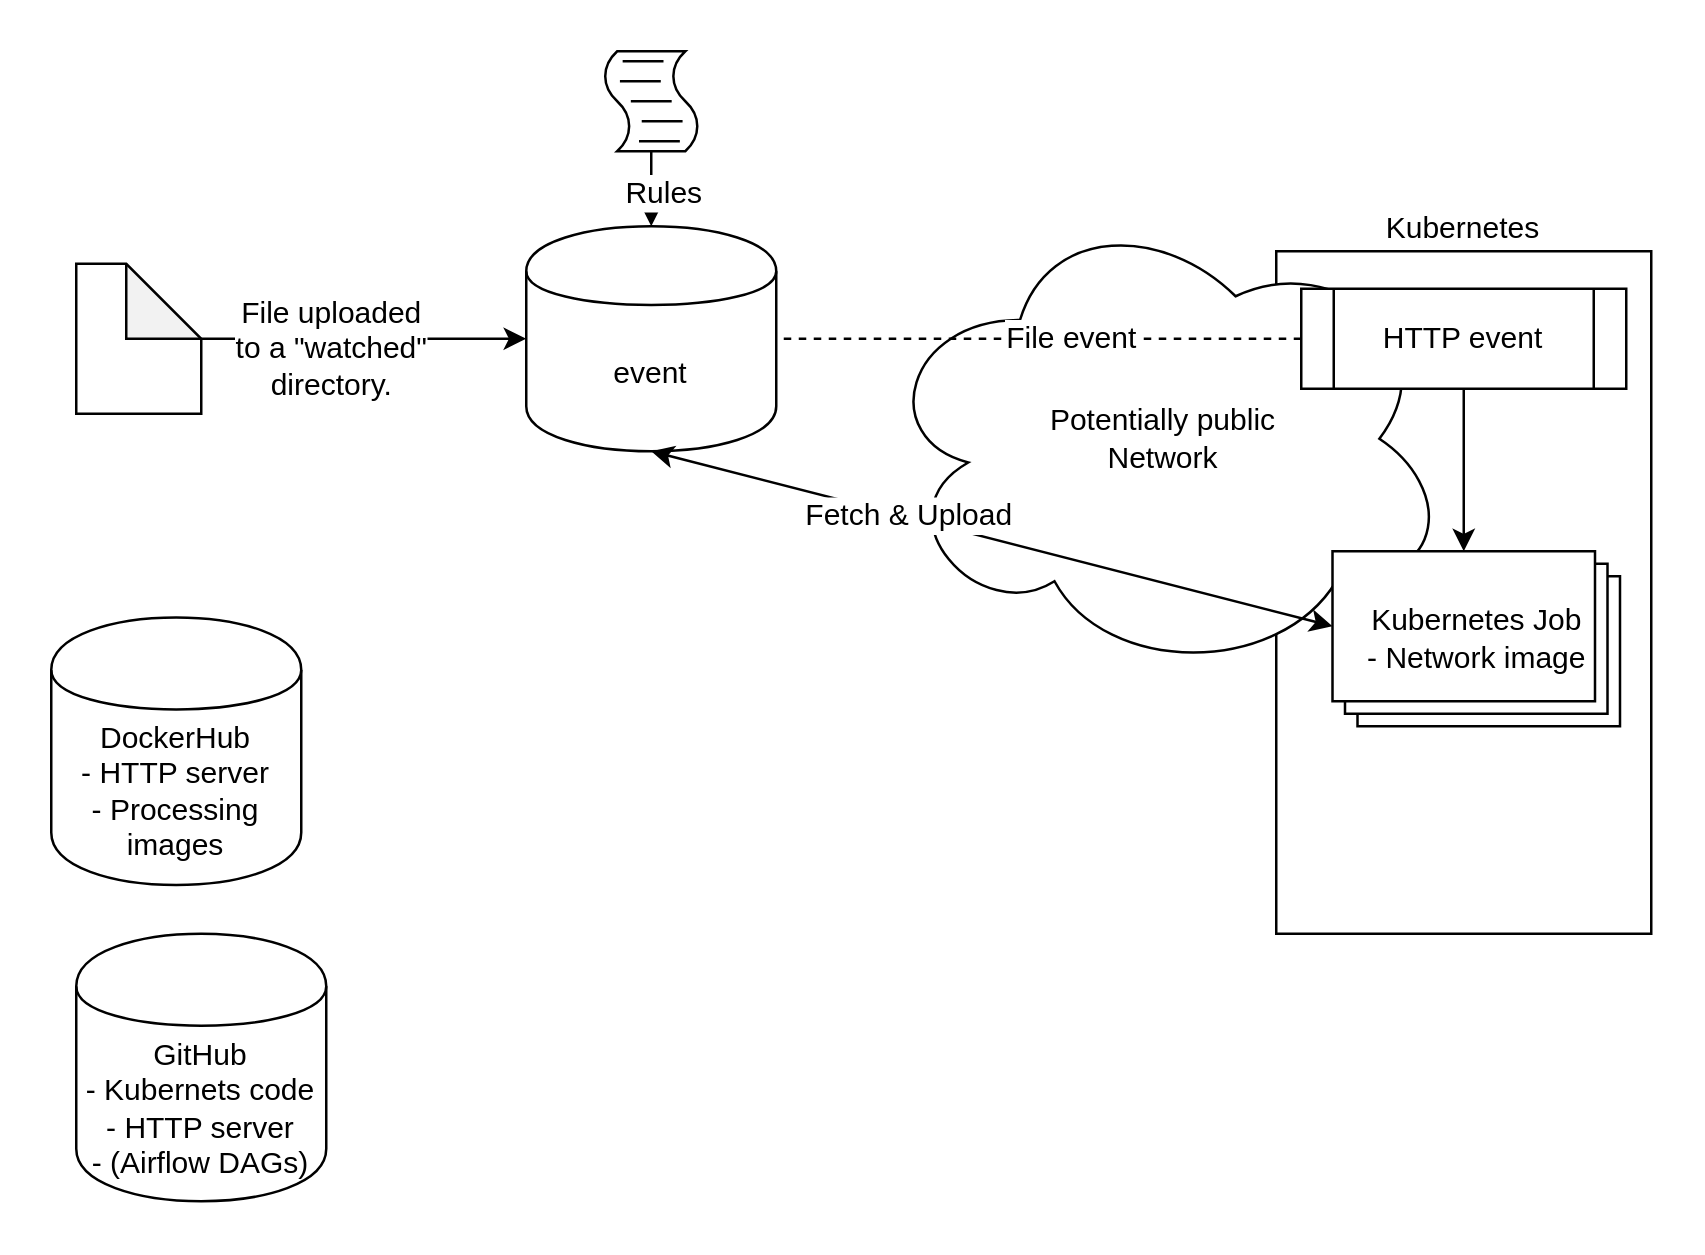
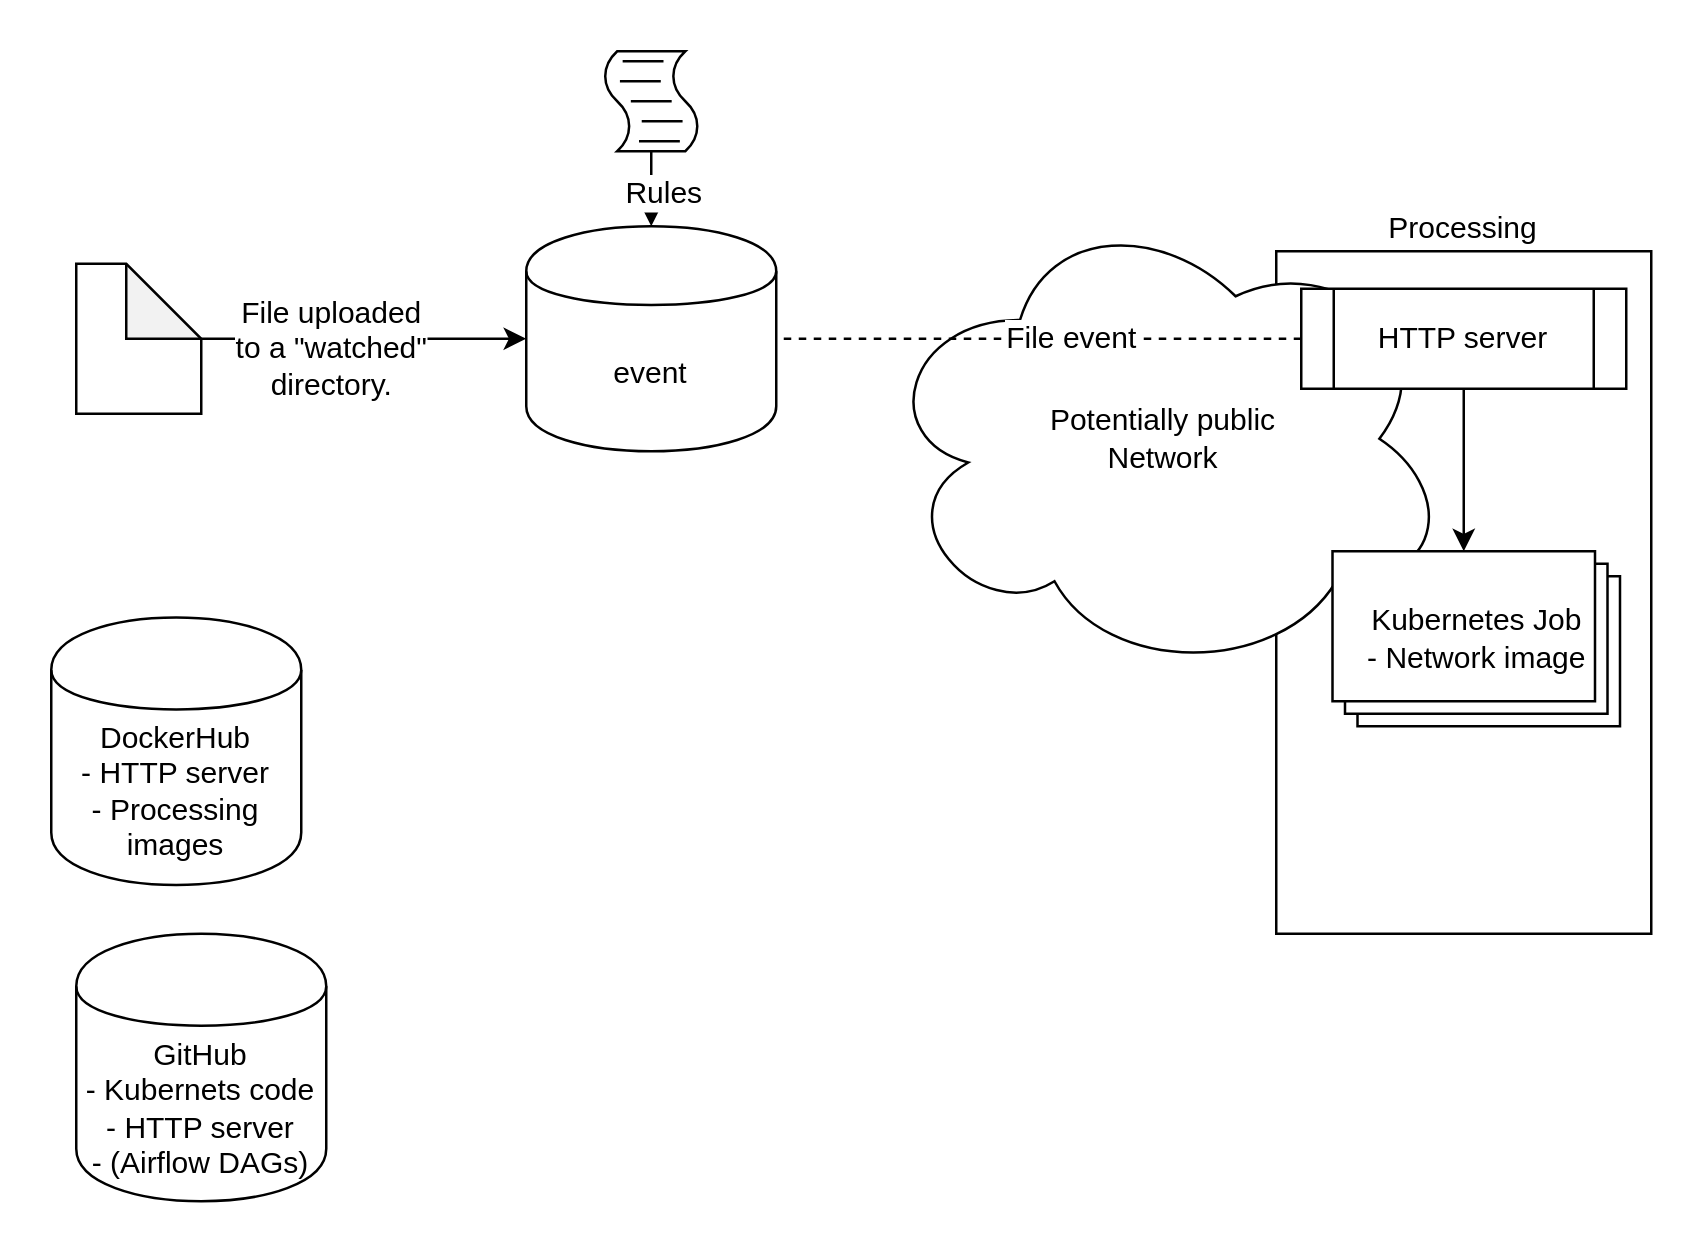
node "Kubernetes": label "Kubernetes" -> "Processing"
node "HTTP event": label "HTTP event" -> "HTTP server"
edge "event" -- "Kubernetes Job - Network image": removed, label "Fetch & Upload"
